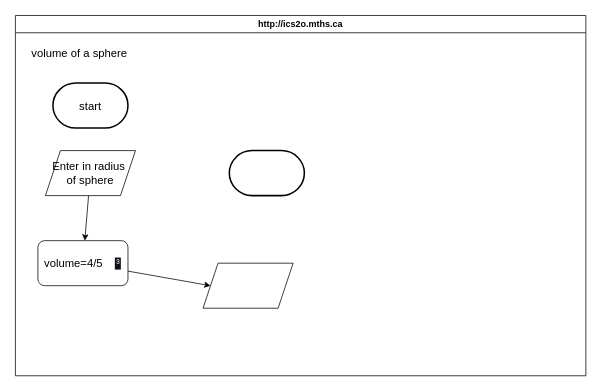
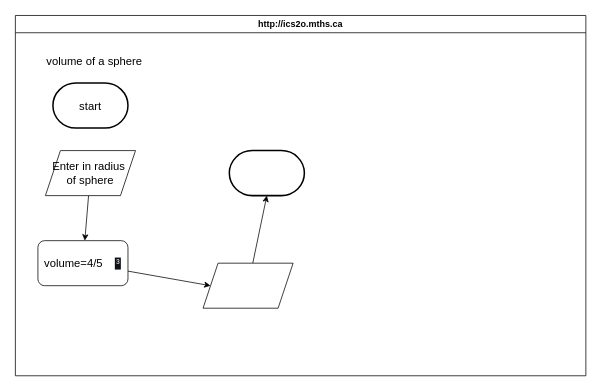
node "volume of a sphere": moved (79, 53) -> (94, 60)
edge "show volume" -> "stop": added
